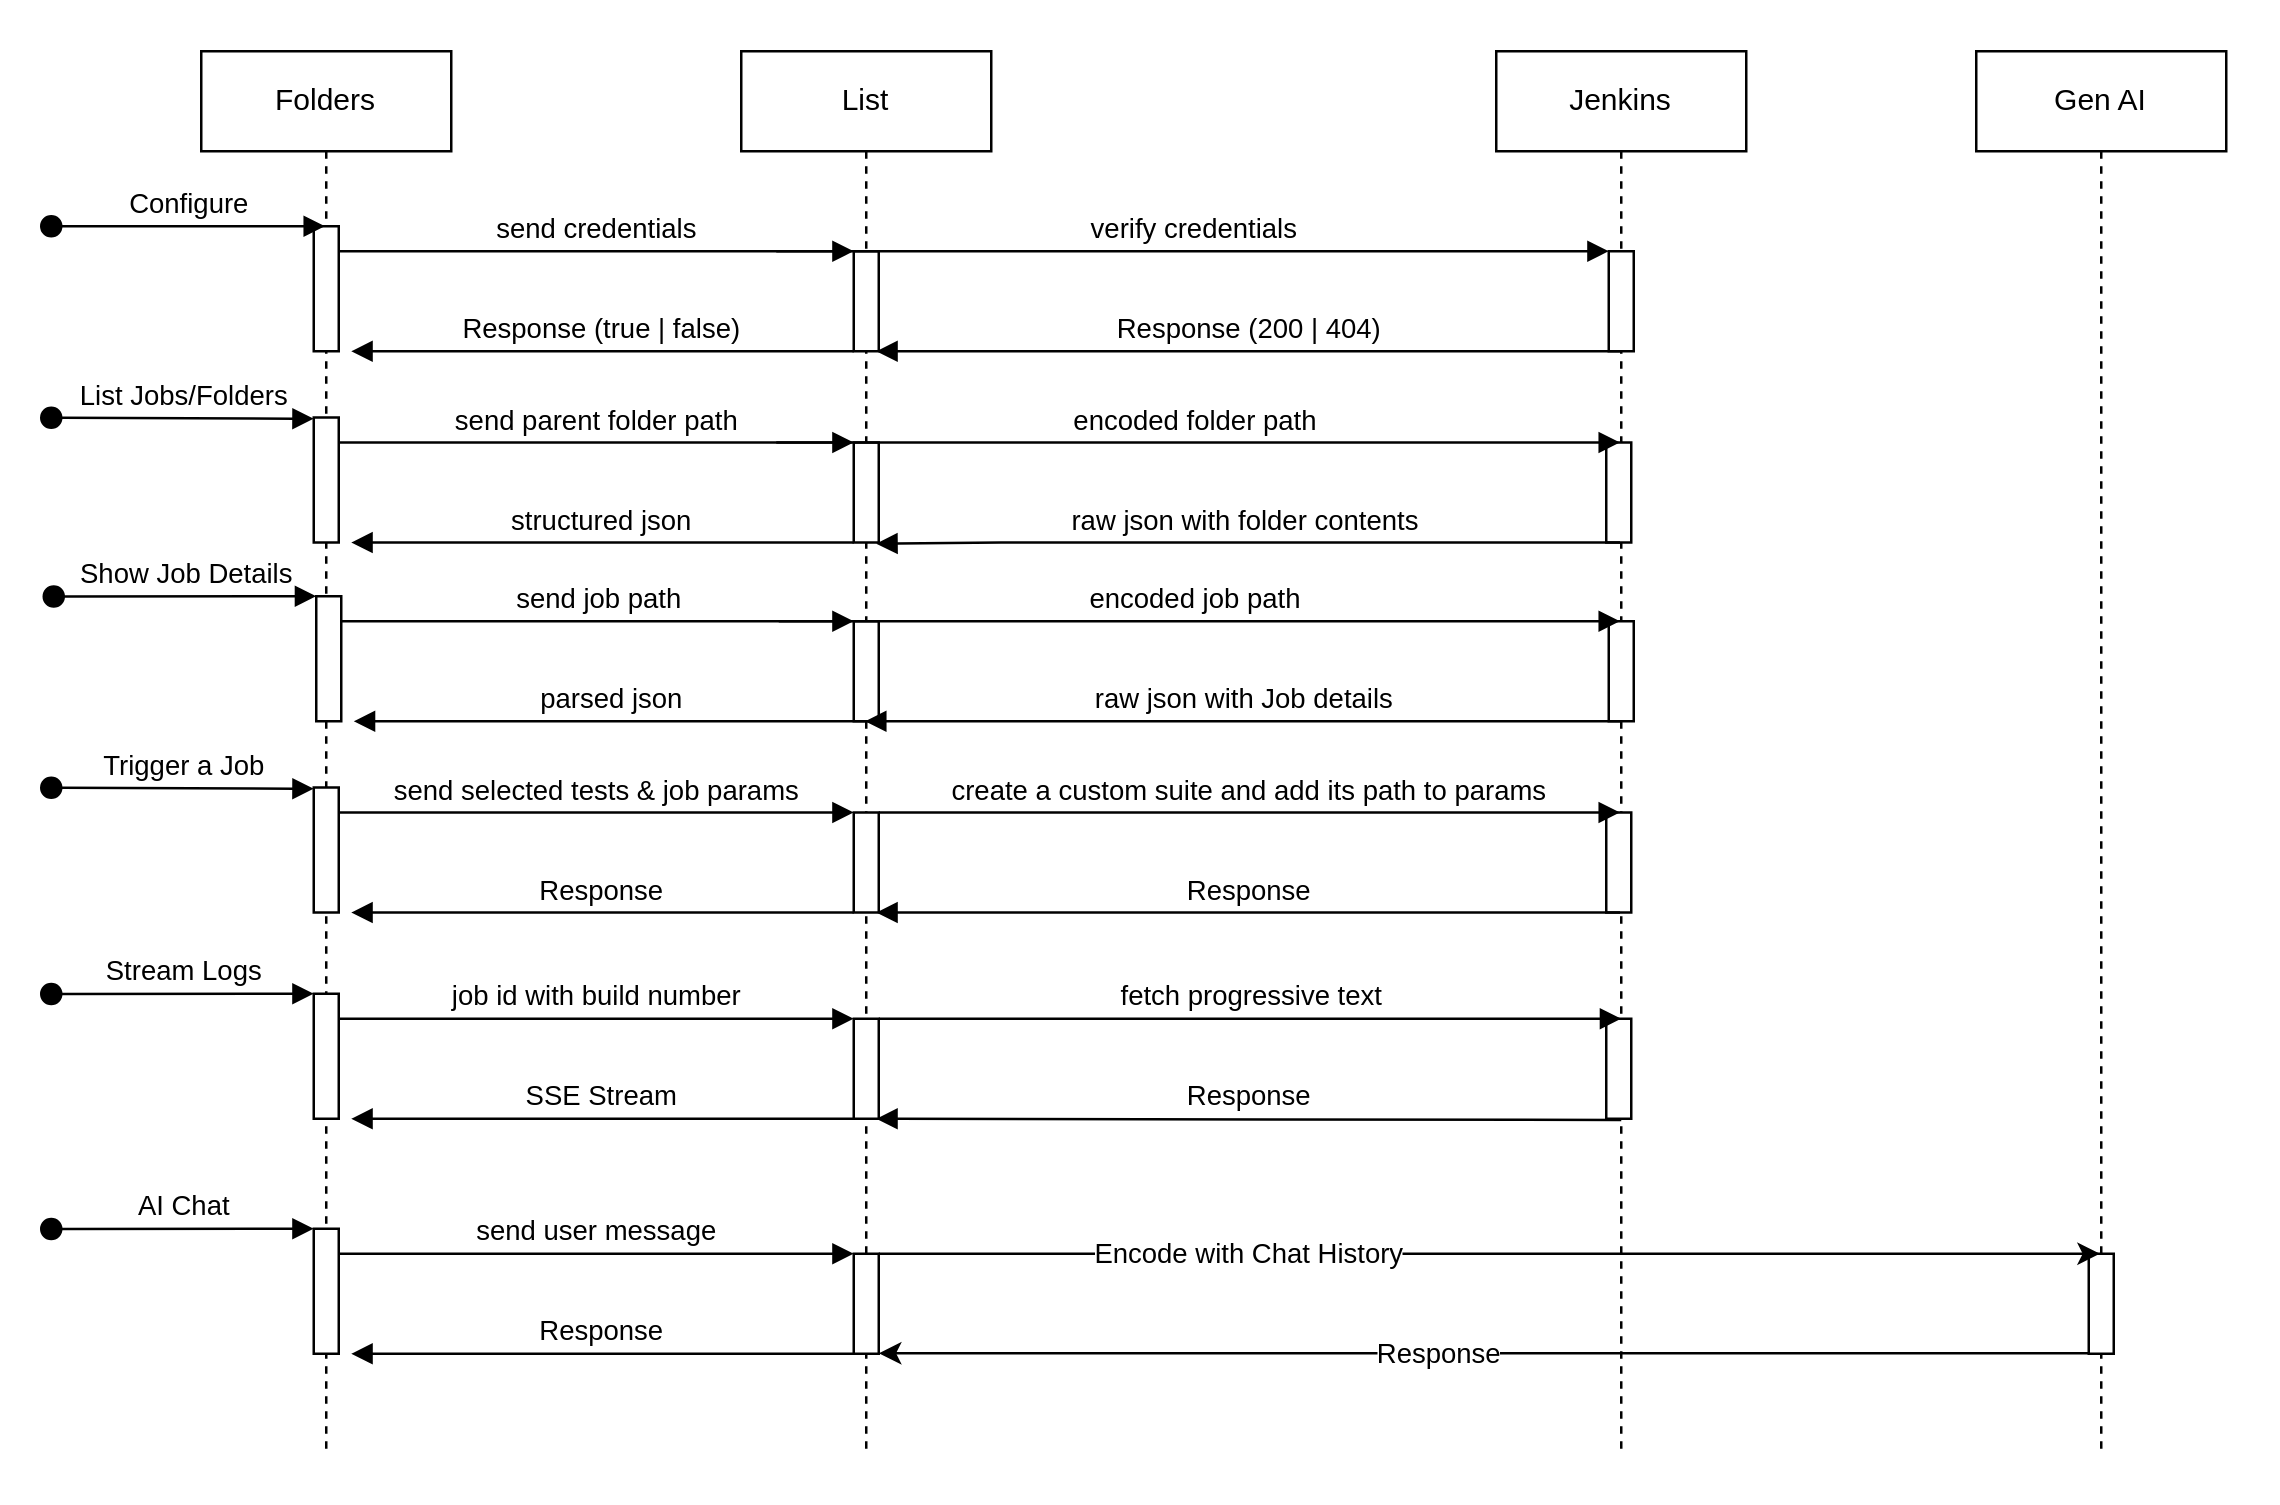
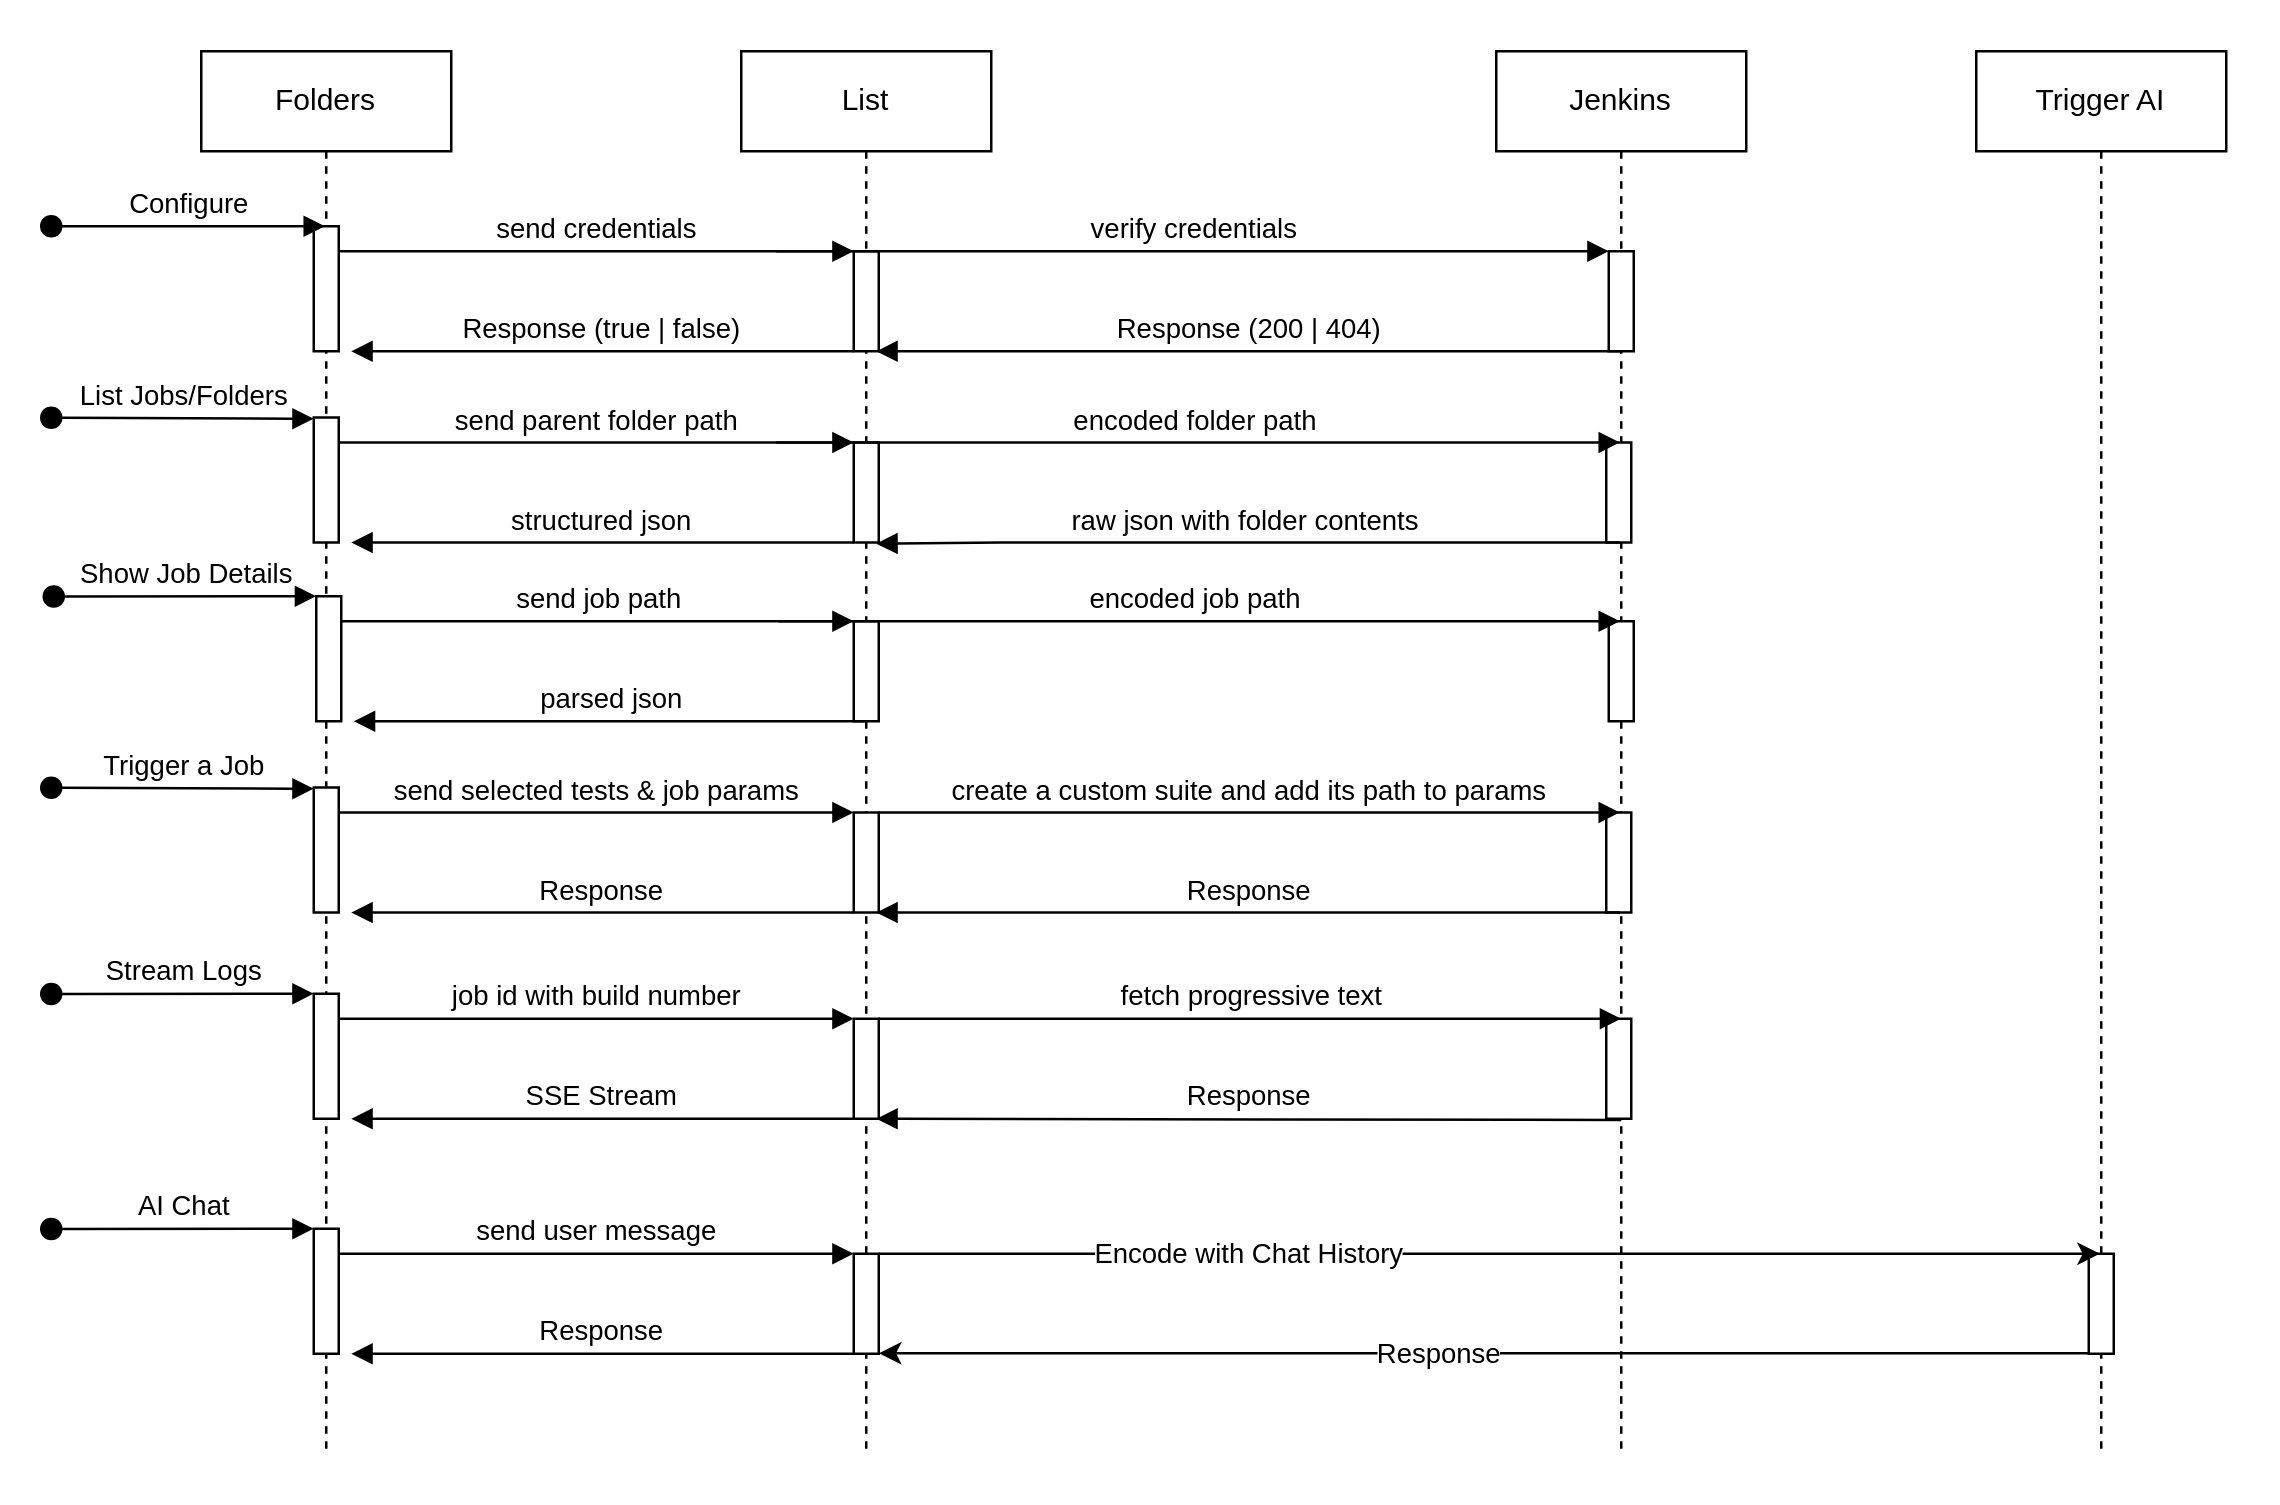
node "Gen AI": label "Gen AI" -> "Trigger AI"
edge "Jenkins" -> "List": removed, label "raw json with Job details"
